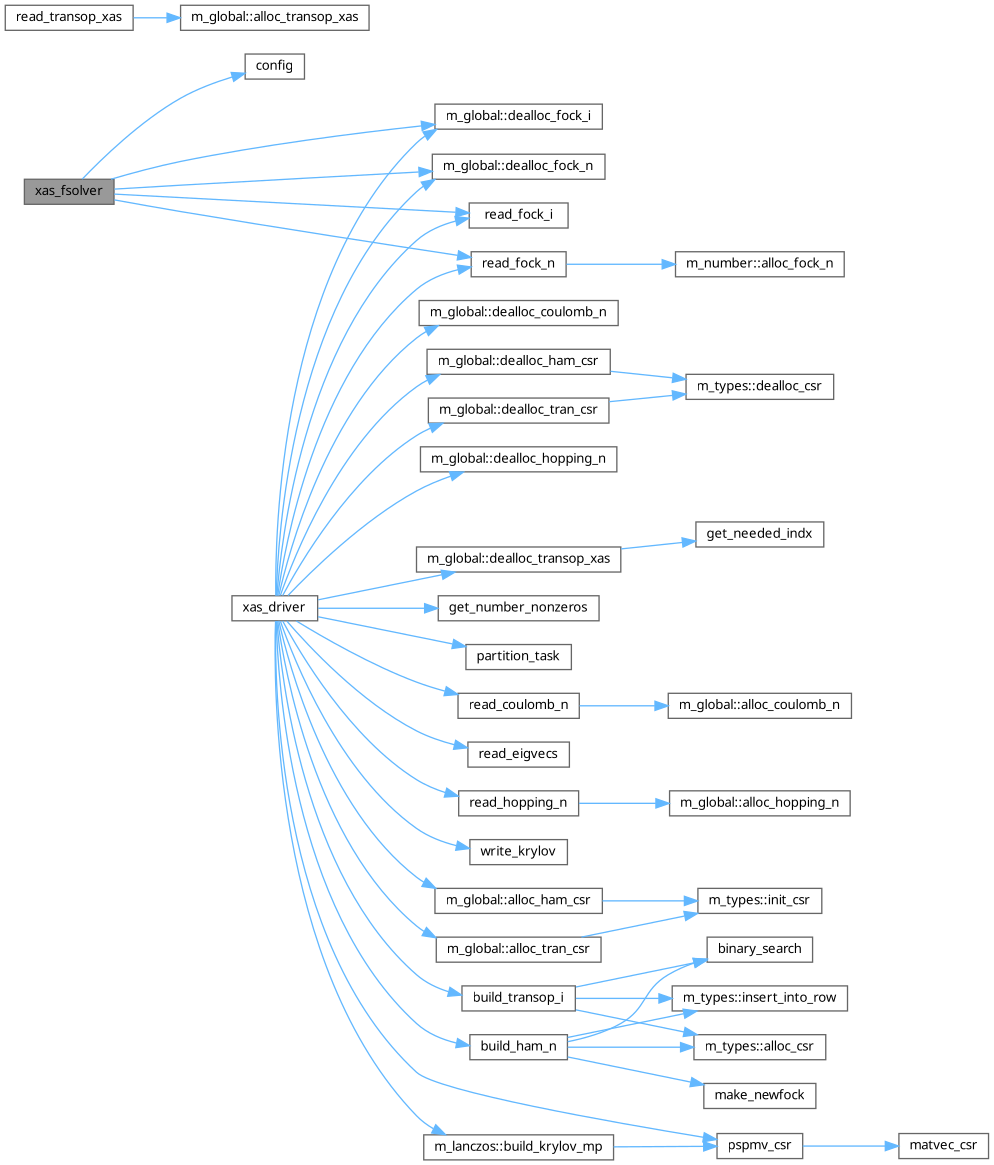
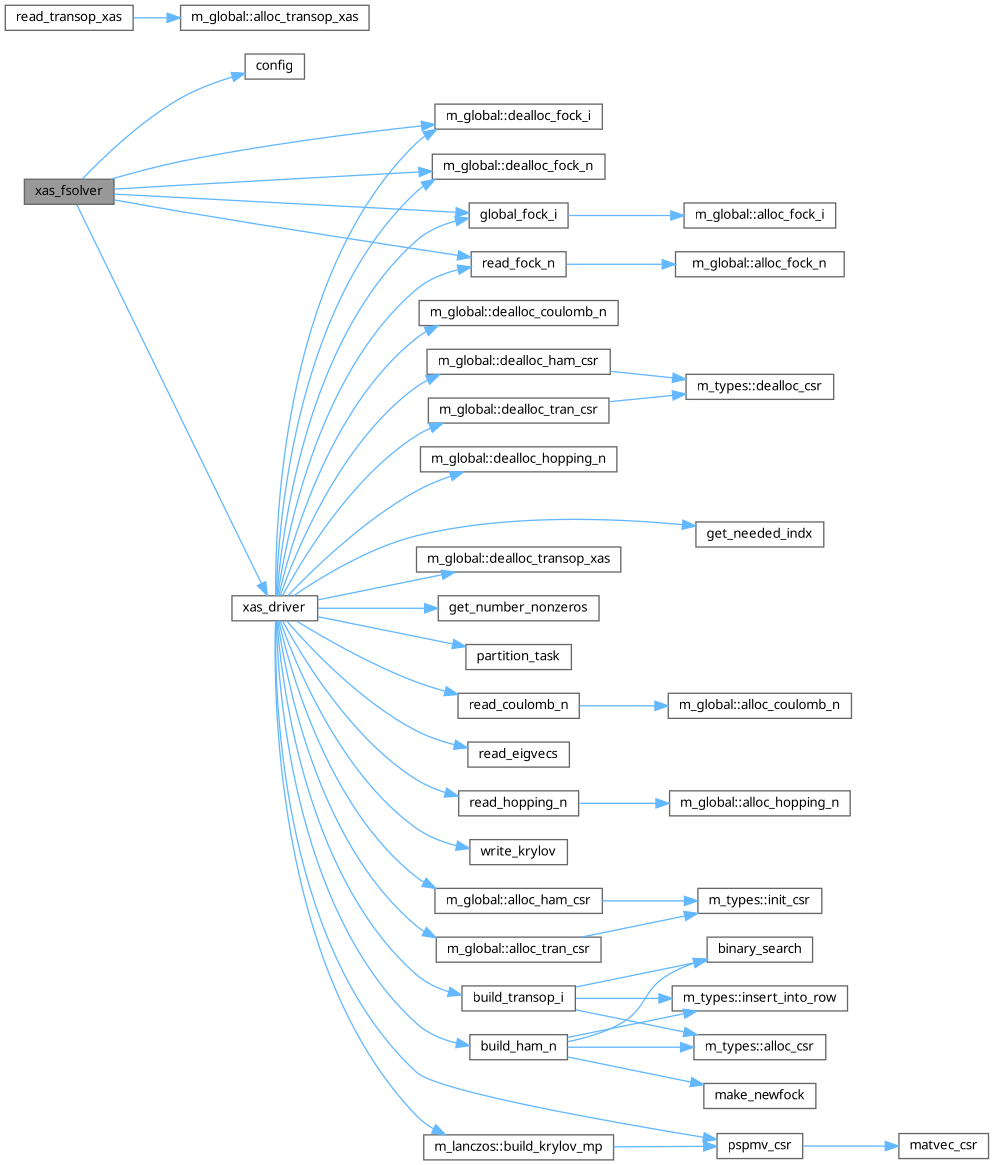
node "read_fock_i": label "read_fock_i" -> "global_fock_i"
node "m_global::alloc_fock_i": added
node "m_number::alloc_fock_n": label "m_number::alloc_fock_n" -> "m_global::alloc_fock_n"
edge "xas_fsolver" -> "xas_driver": added
edge "m_global::dealloc_transop_xas" -> "get_needed_indx": now "xas_driver" -> "get_needed_indx"
